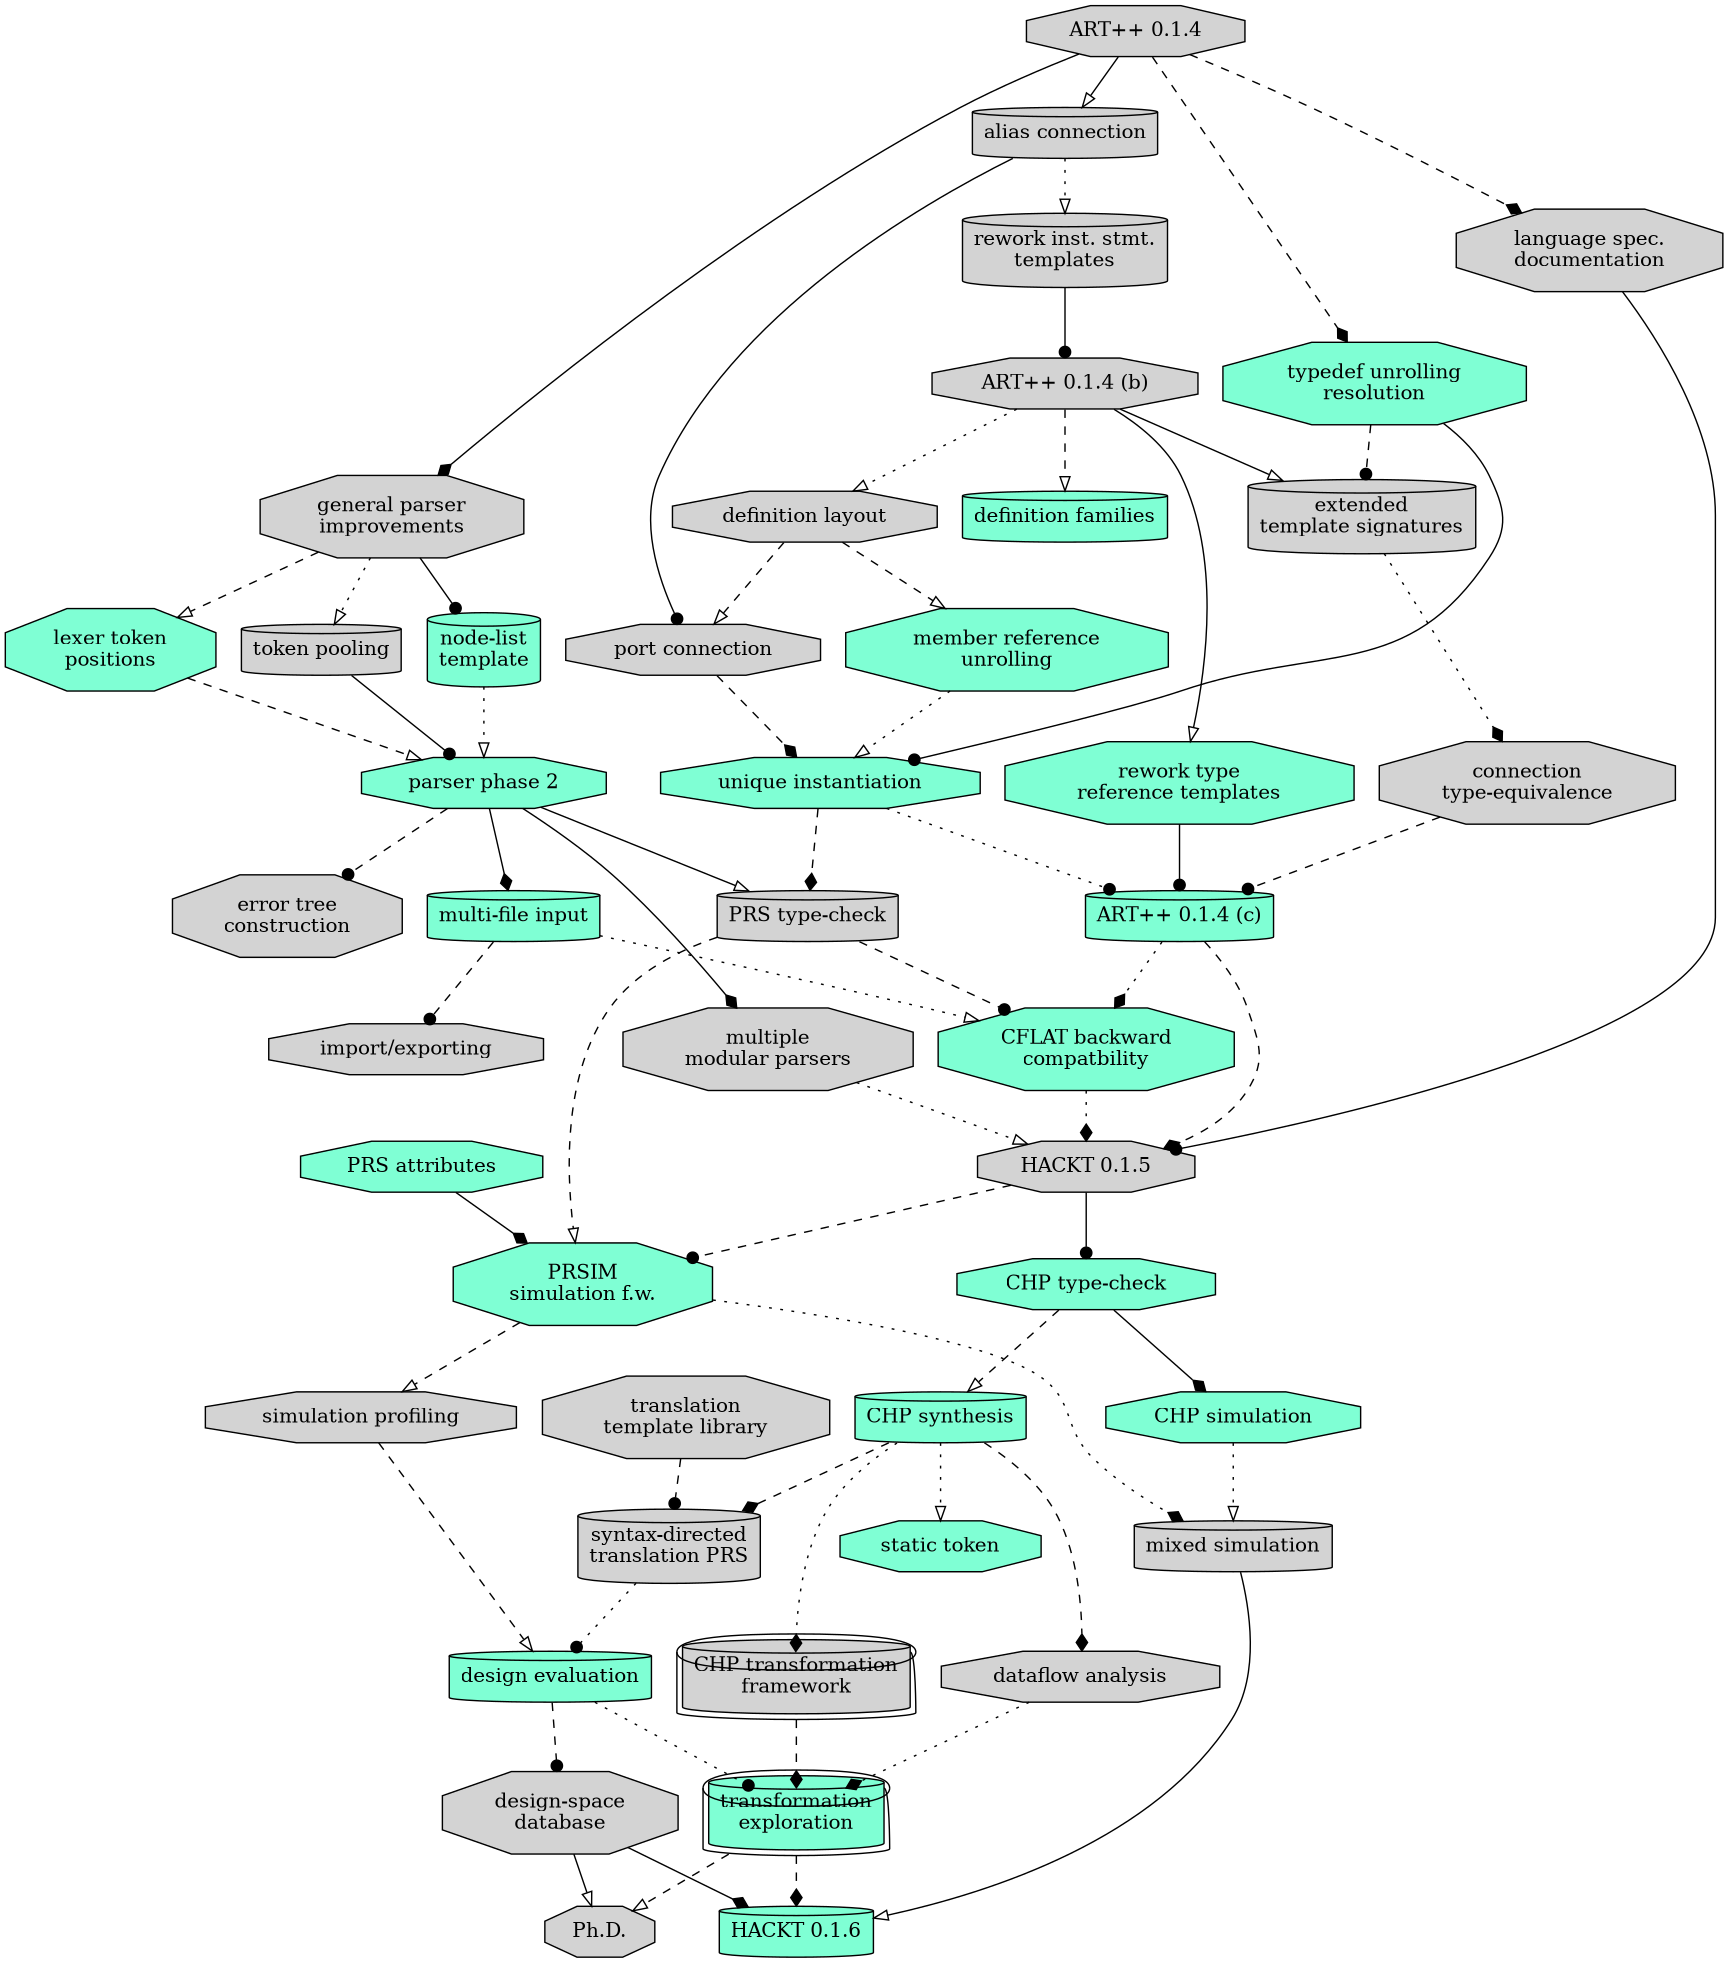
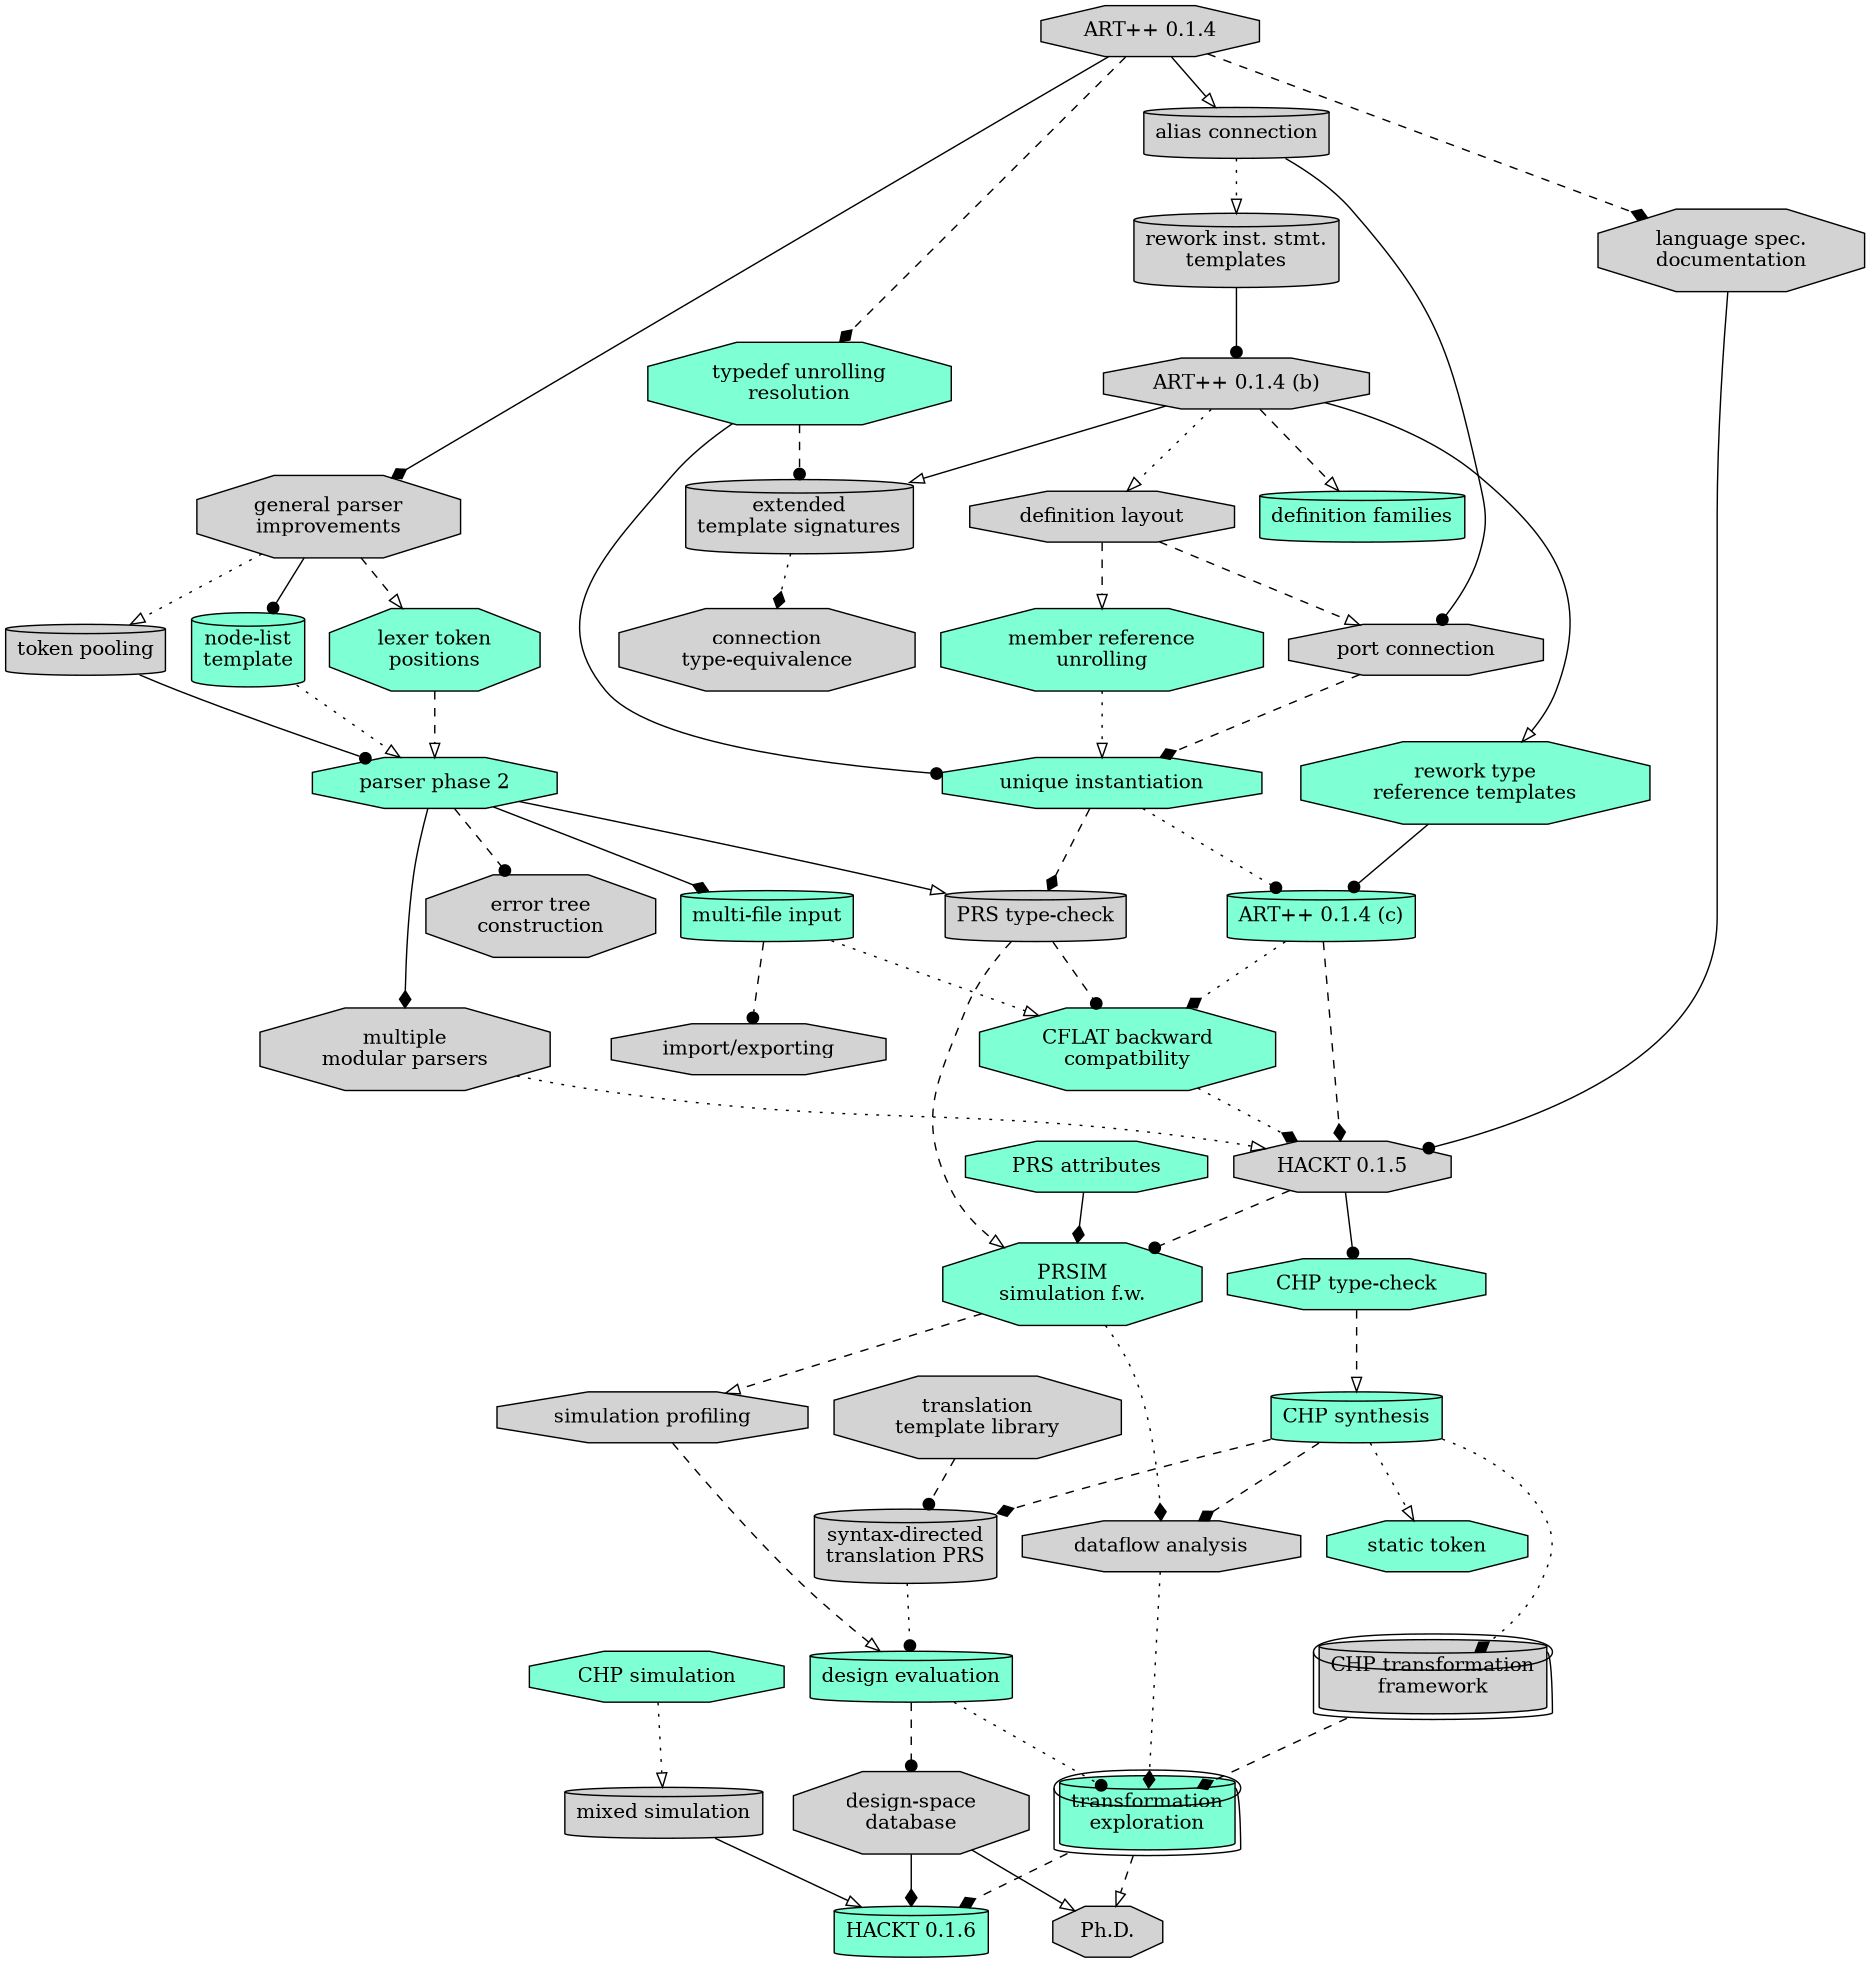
edge "connection type-equivalence" -> "ART++ 0.1.4 (c)": removed
edge "CHP type-check" -> "CHP simulation": removed
edge "PRSIM simulation f.w." -> "mixed simulation": now "PRSIM simulation f.w." -> "dataflow analysis"
